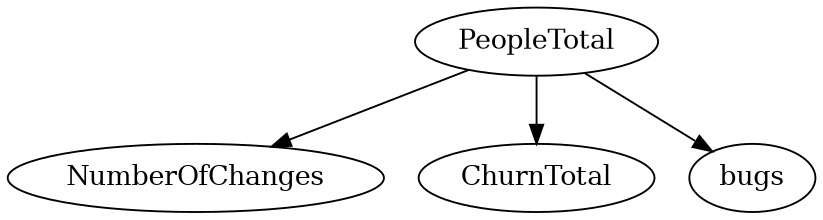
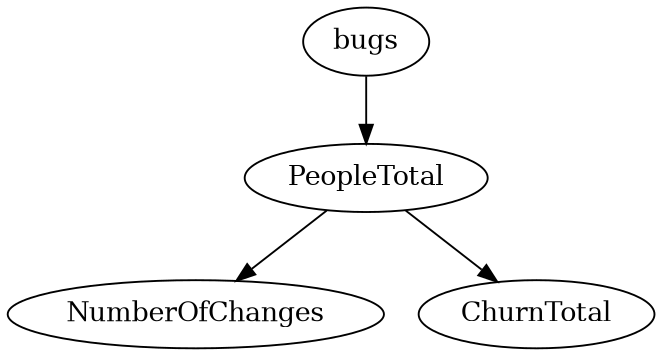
edge "PeopleTotal" -> "bugs": reversed
